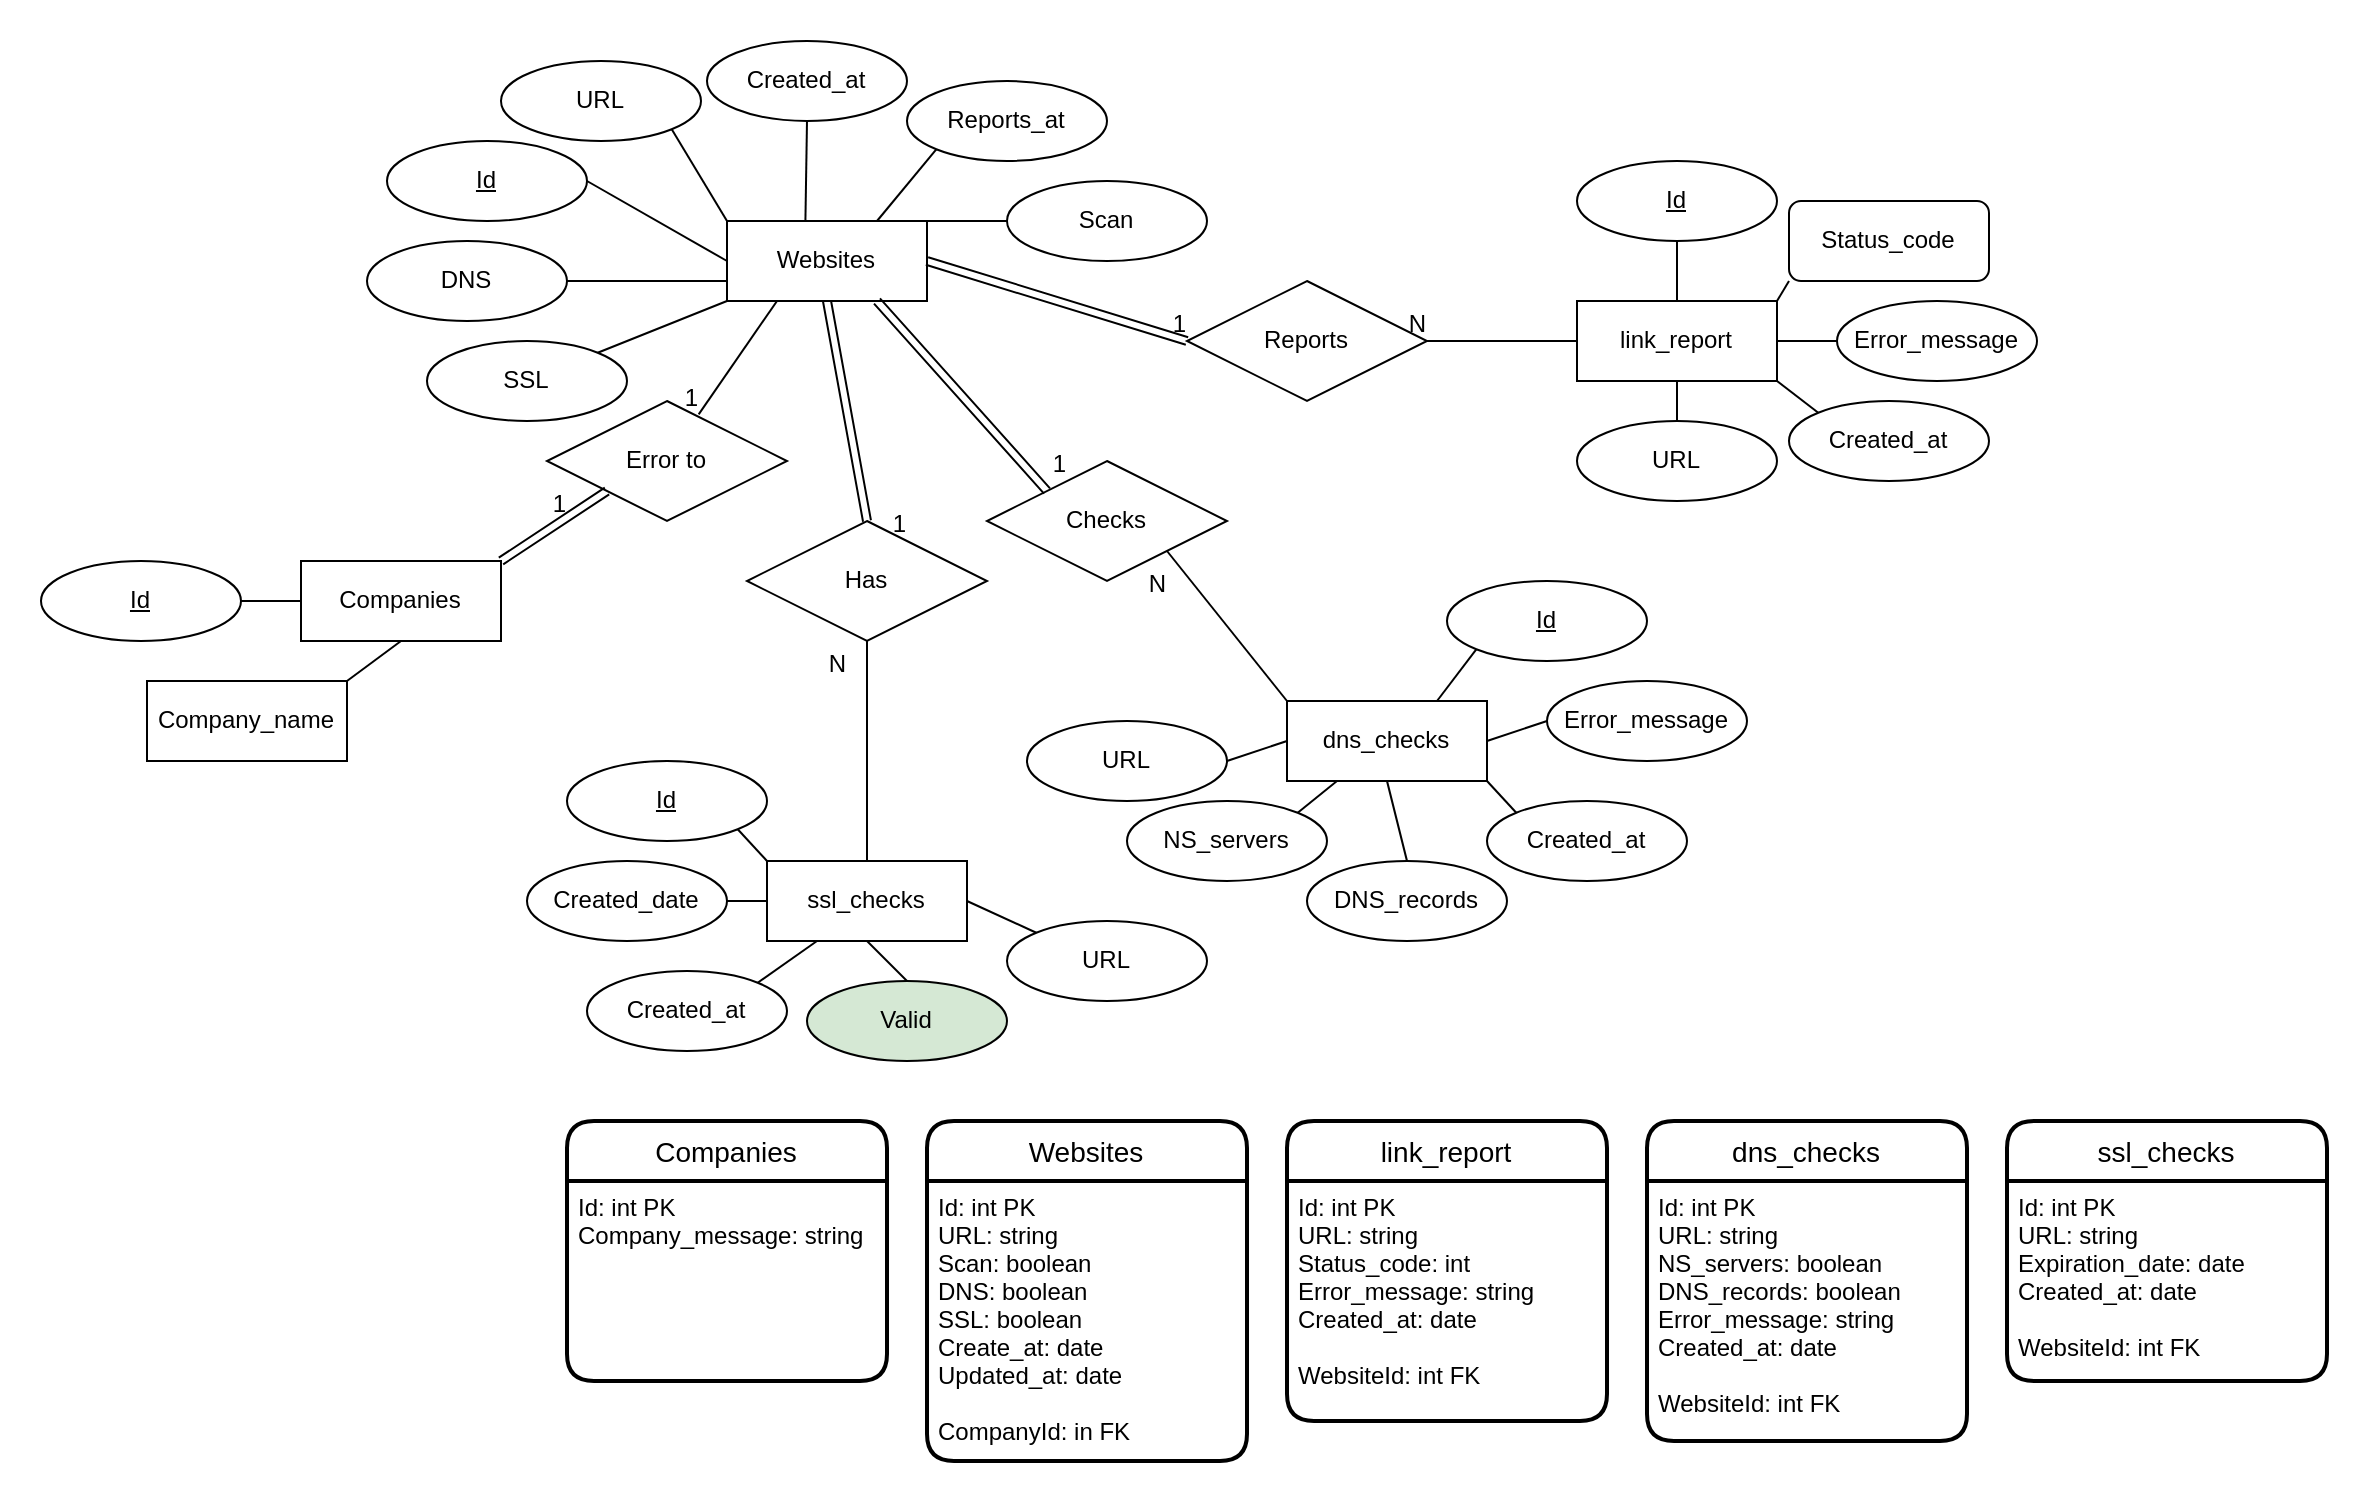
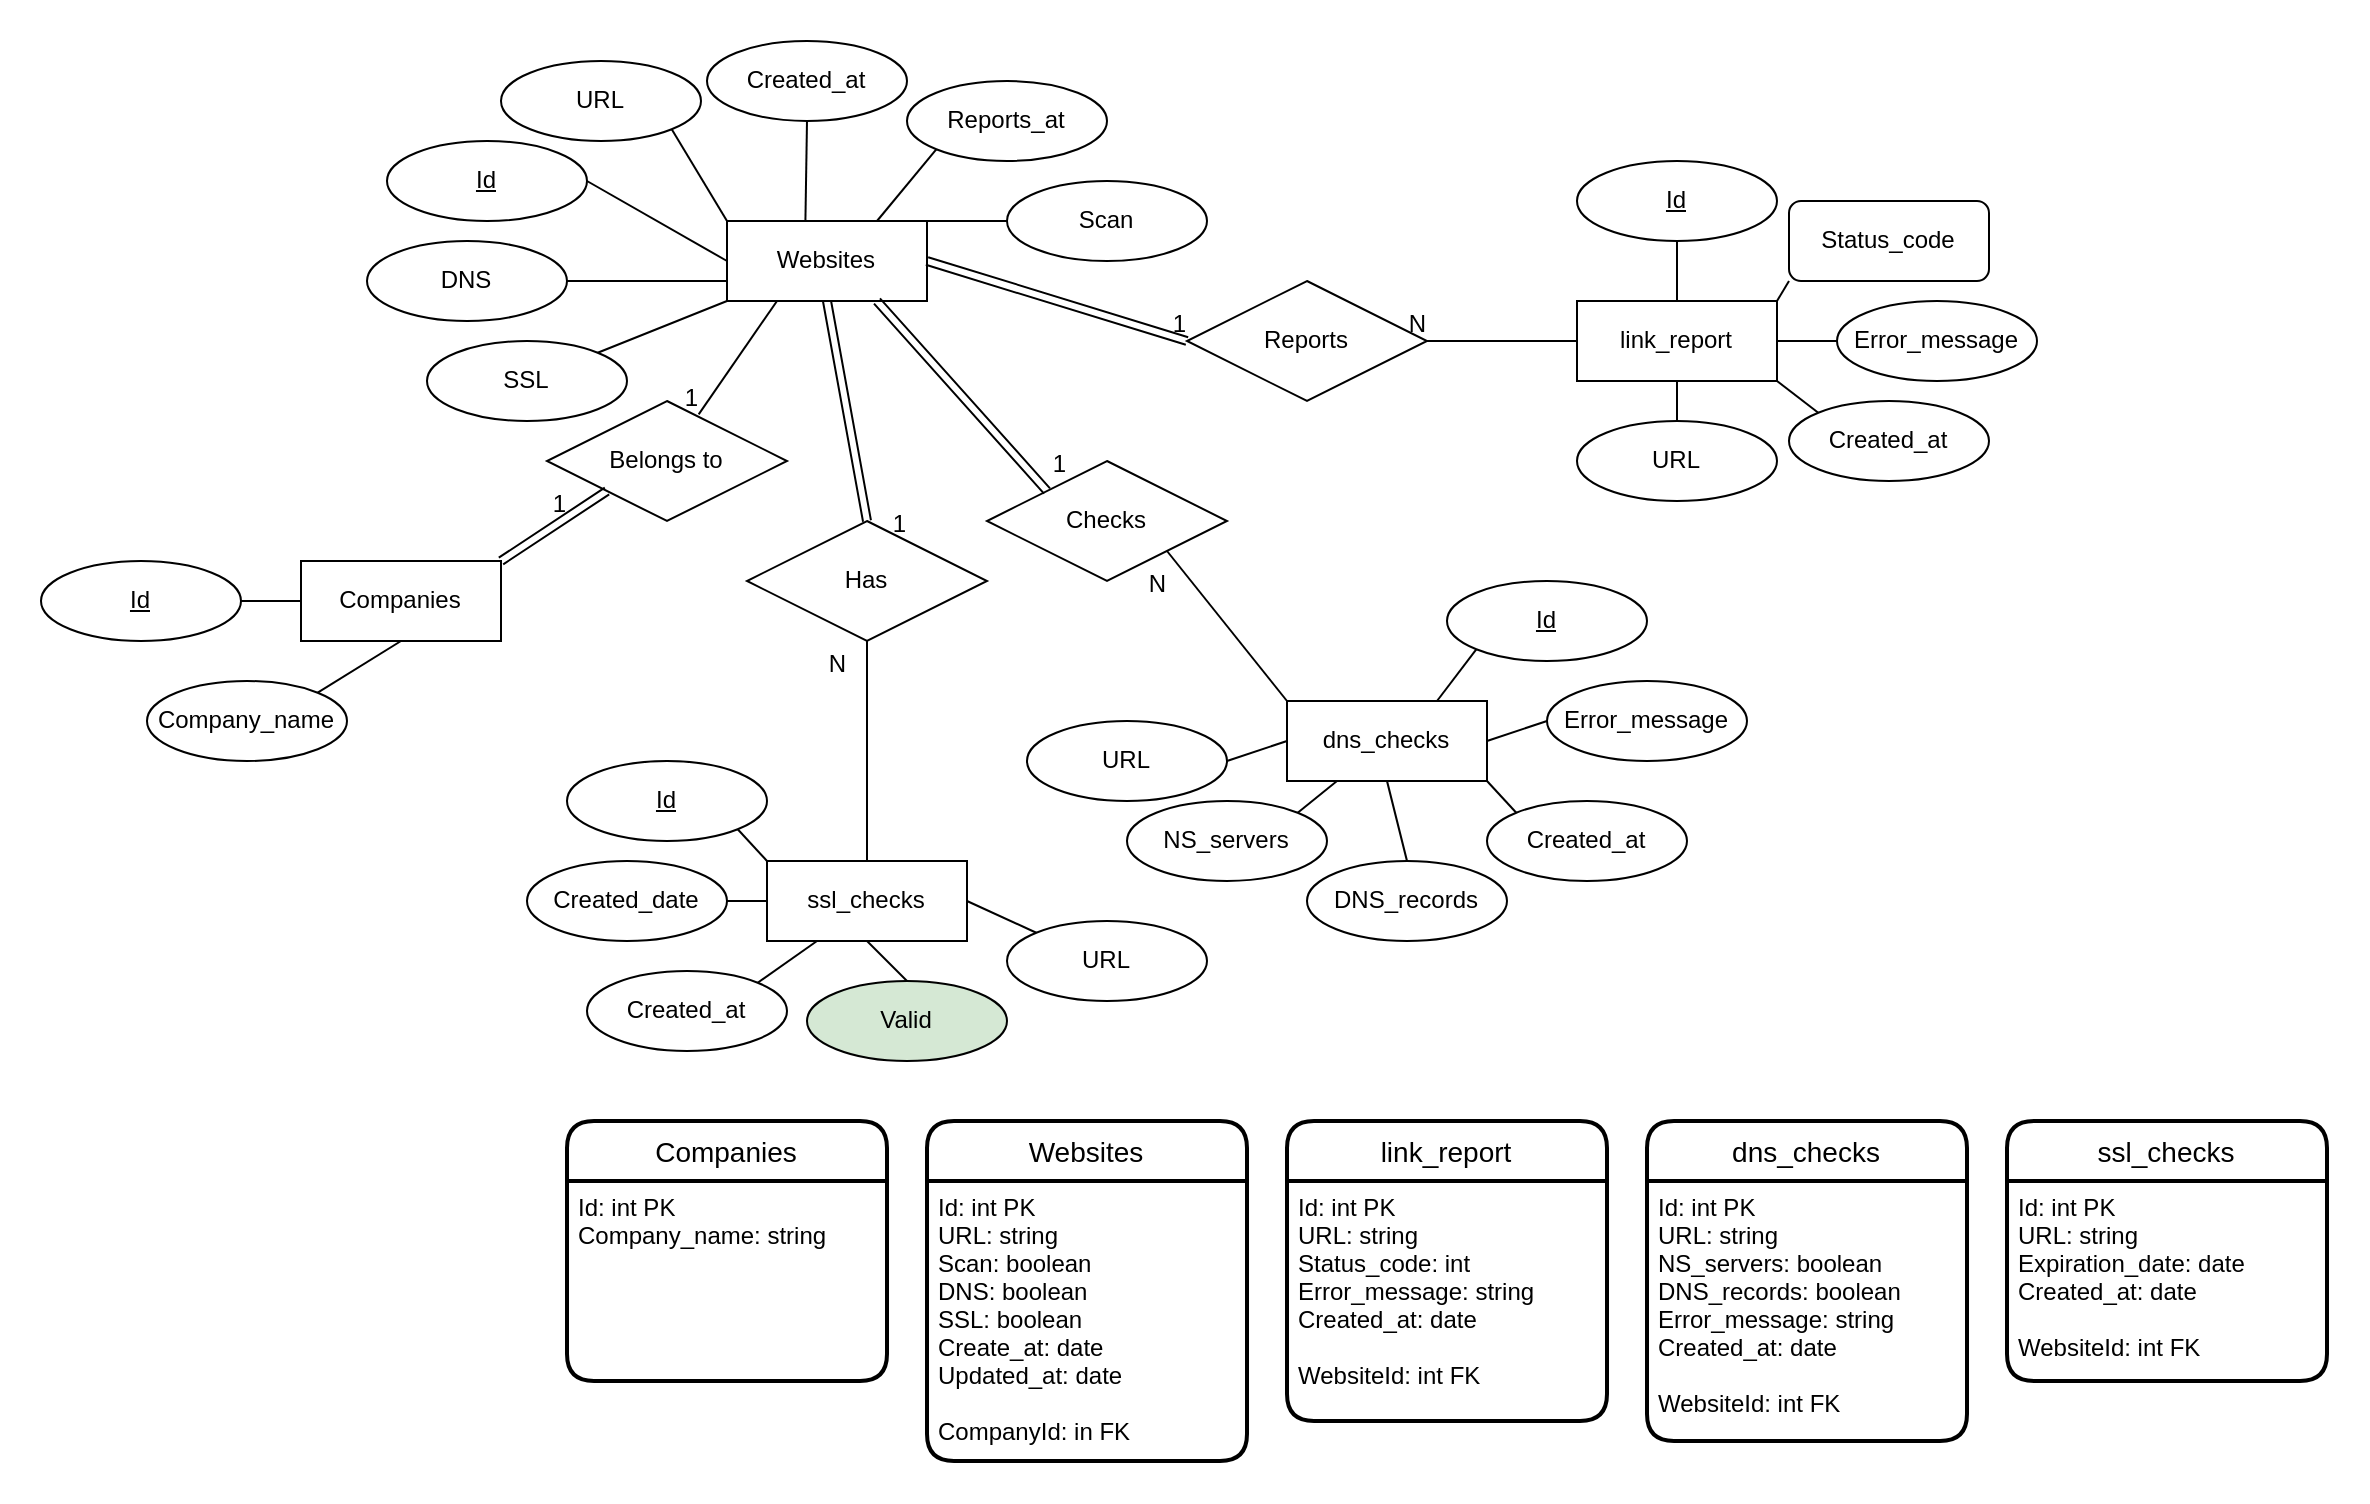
node "Error to": label "Error to" -> "Belongs to"
node "Company_name": shape rectangle -> ellipse
node "Id: int PK Company_message: string": label "Id: int PK Company_message: string" -> "Id: int PK Company_name: string"
